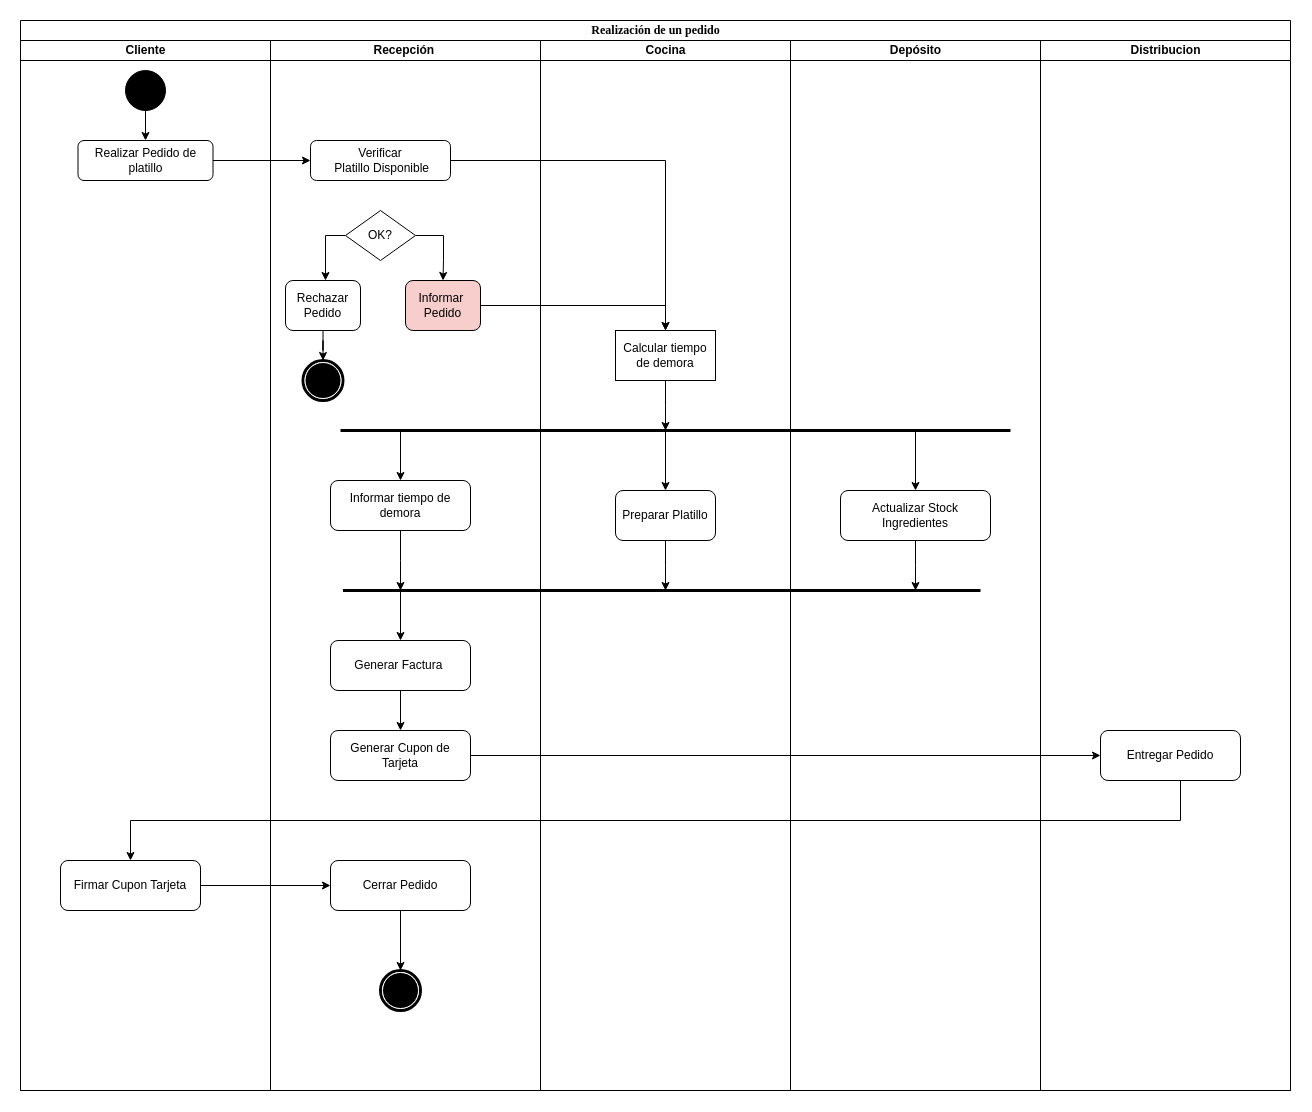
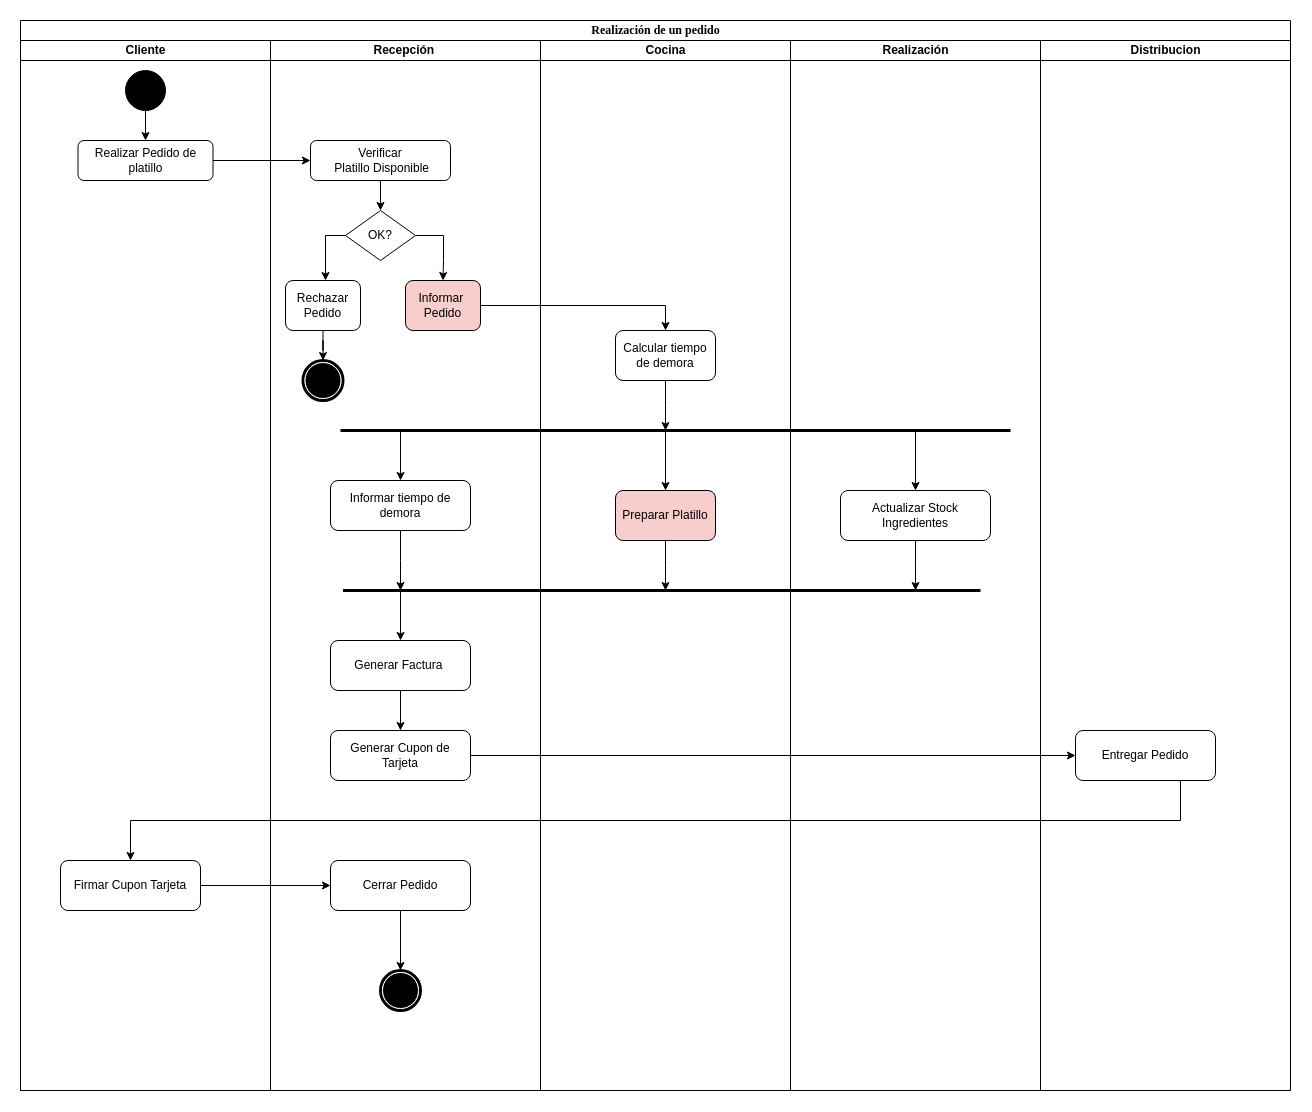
node "Depósito": label "Depósito" -> "Realización"
edge "Verificar Platillo Disponible" -> "Calcular tiempo de demora": now "Verificar Platillo Disponible" -> "OK?"
node "Calcular tiempo de demora": shape rectangle -> rounded rectangle
node "Preparar Platillo": fillcolor #ffffff -> #f8cecc
node "Entregar Pedido": moved (1171, 756) -> (1146, 756)
